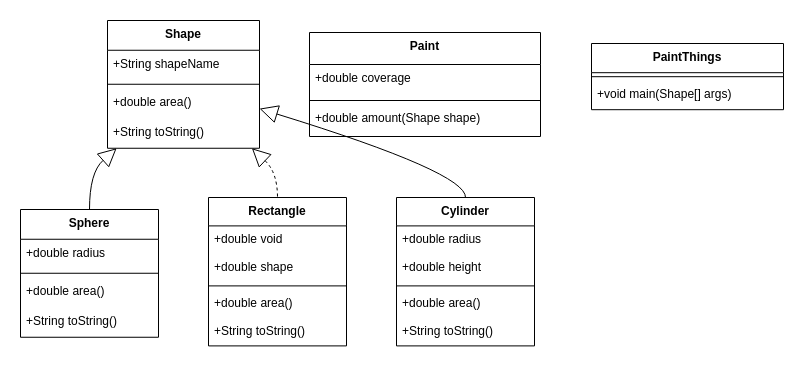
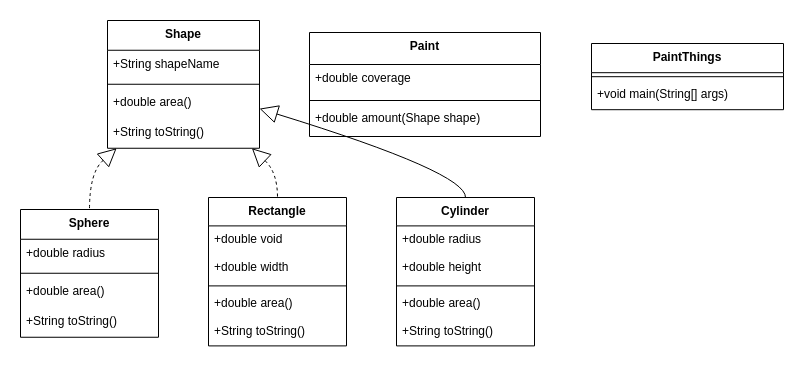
node "+void main(Shape[] args)": label "+void main(Shape[] args)" -> "+void main(String[] args)"
edge "Sphere" -> "Shape": style solid -> dashed
node "+double shape": label "+double shape" -> "+double width"
